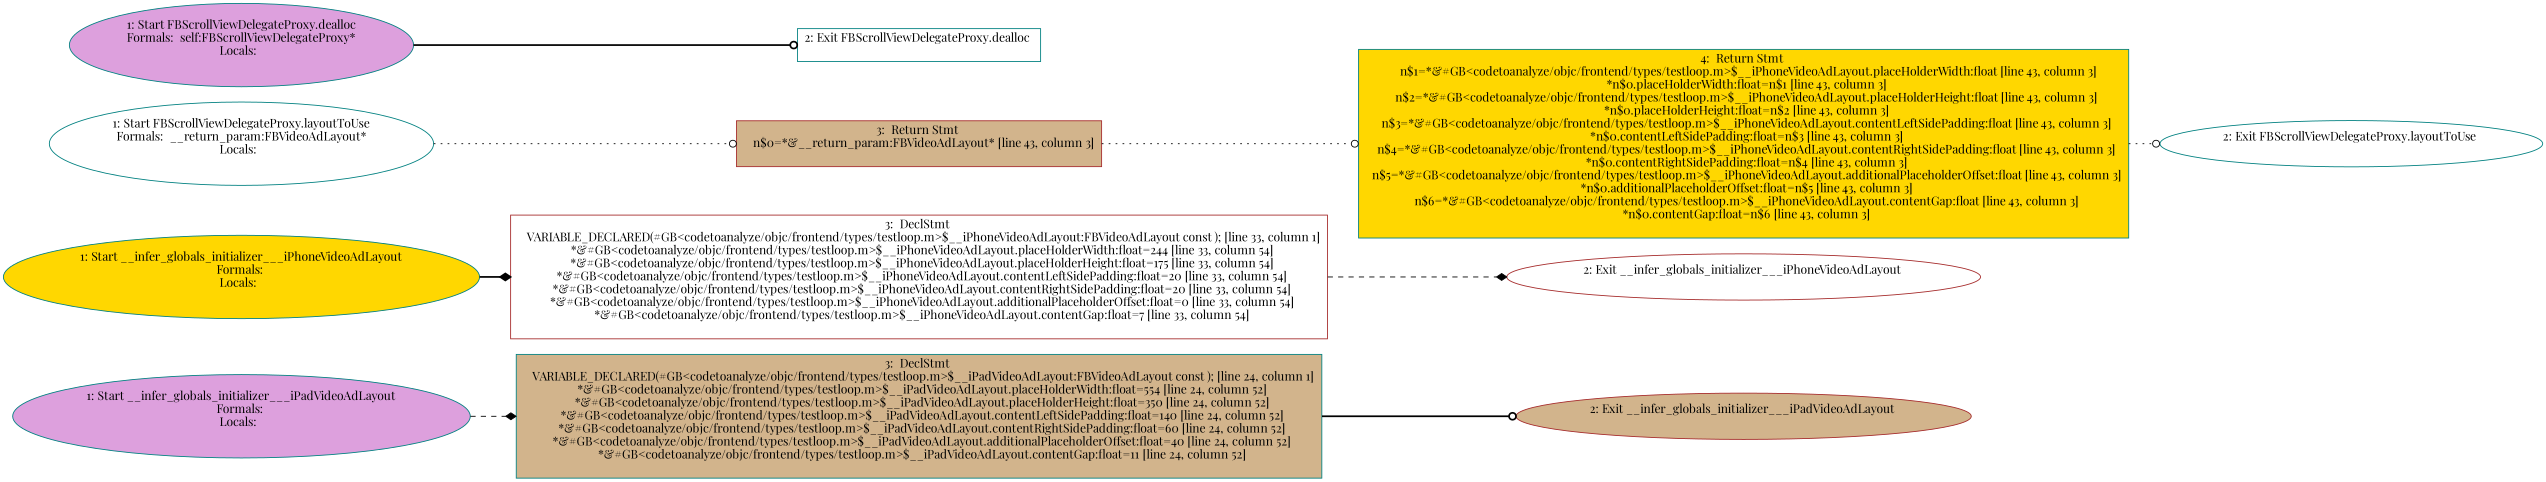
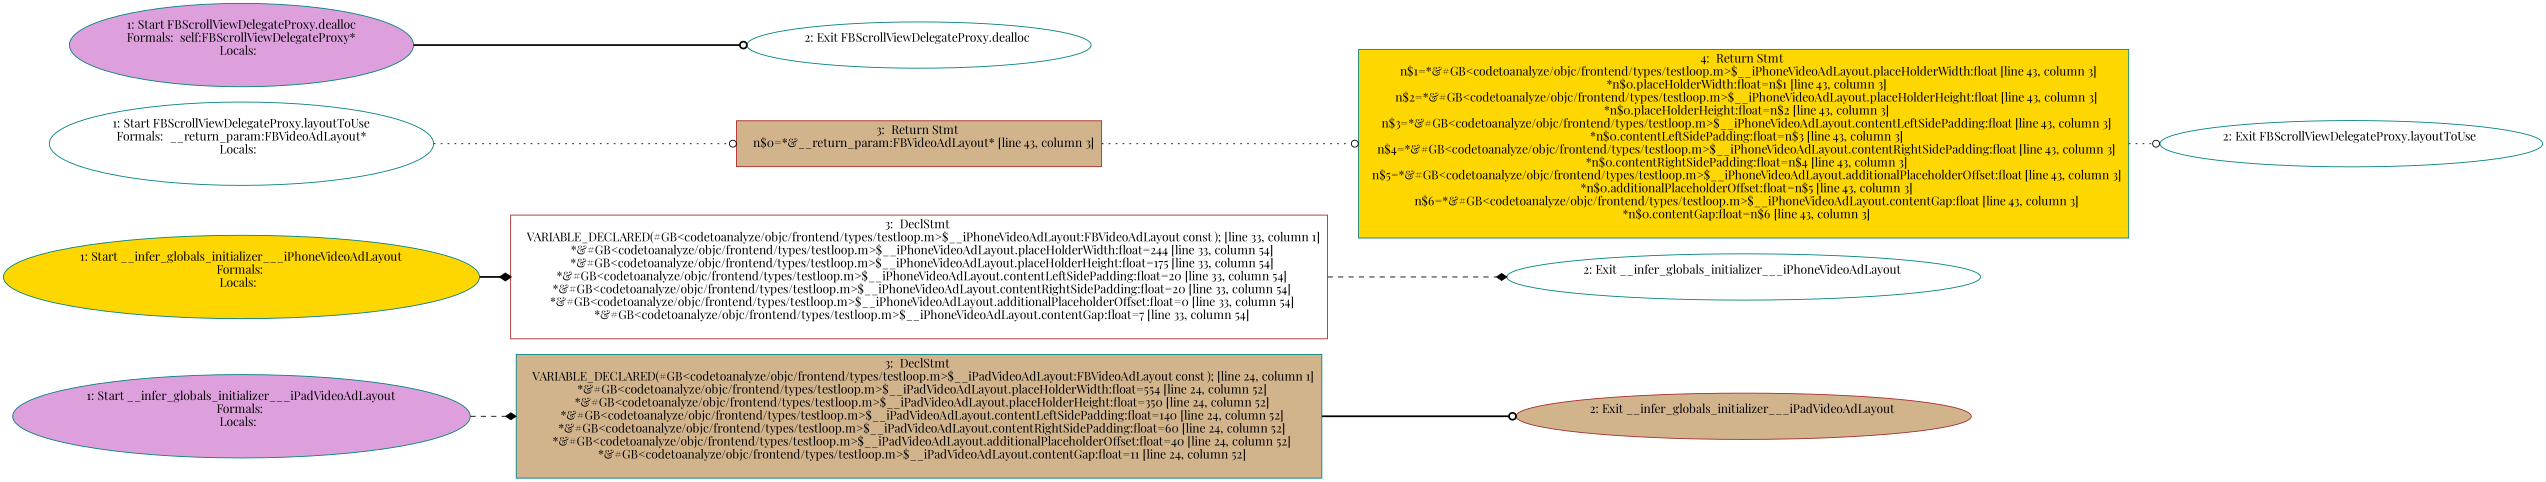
node "2: Exit FBScrollViewDelegateProxy.dealloc": shape box -> ellipse
node "2: Exit __infer_globals_initializer___iPhoneVideoAdLayout": color brown -> teal
